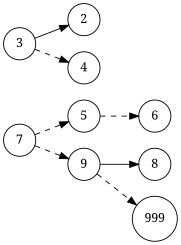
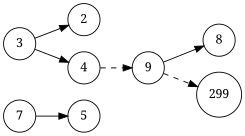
edge "3" -> "4": style dashed -> solid
node "6": removed
edge "7" -> "5": style dashed -> solid
edge "7" -> "9": now "4" -> "9"
node "999": label "999" -> "299"
